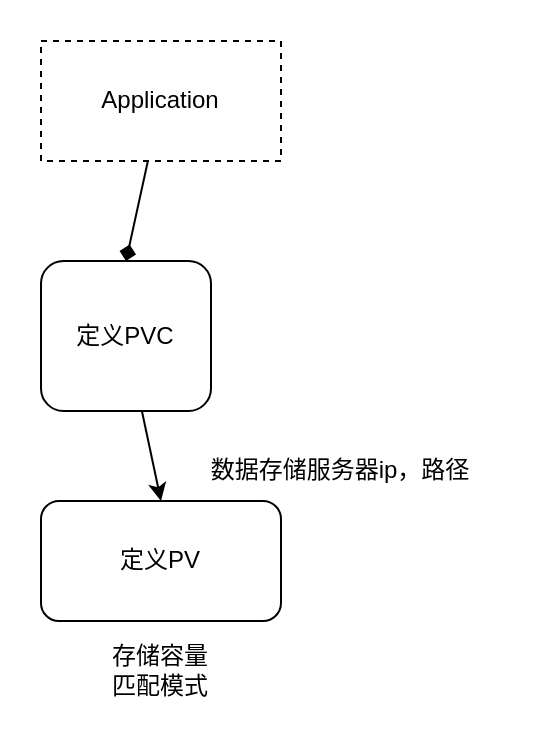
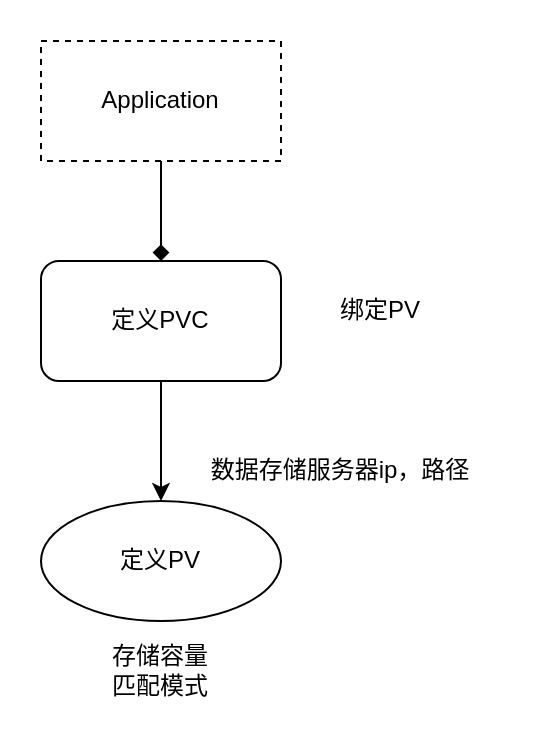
node "绑定PV": added
node "定义PVC": size 170x150 -> 240x120
node "定义PV": shape rounded rectangle -> ellipse
